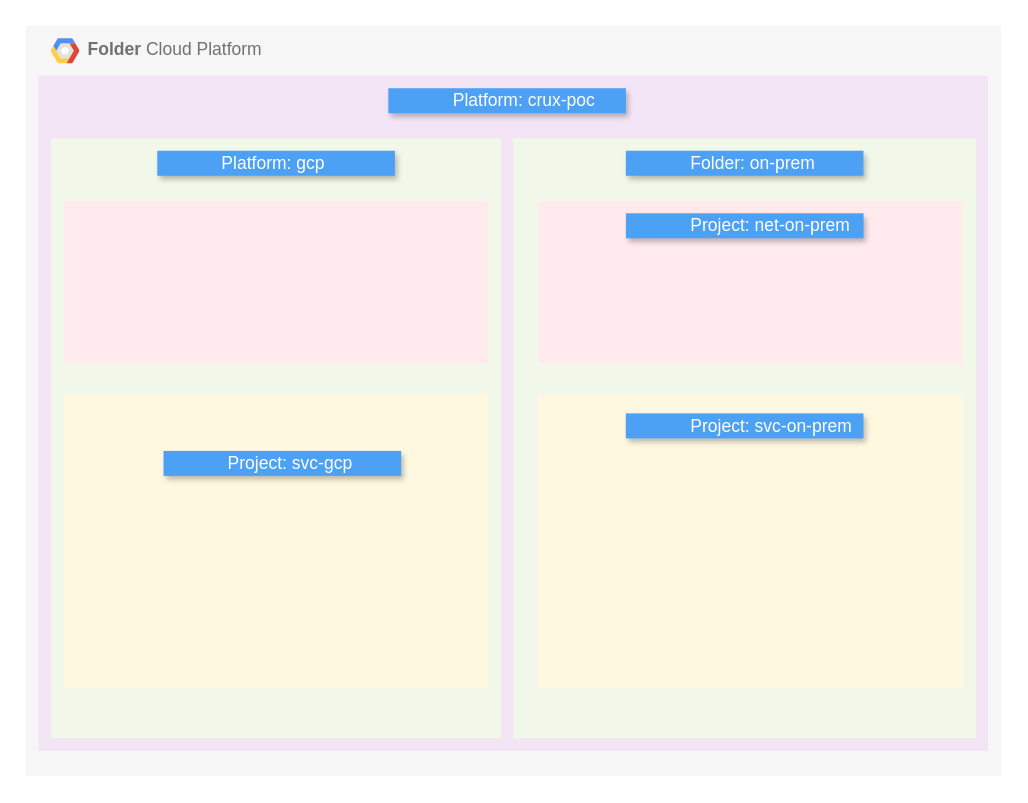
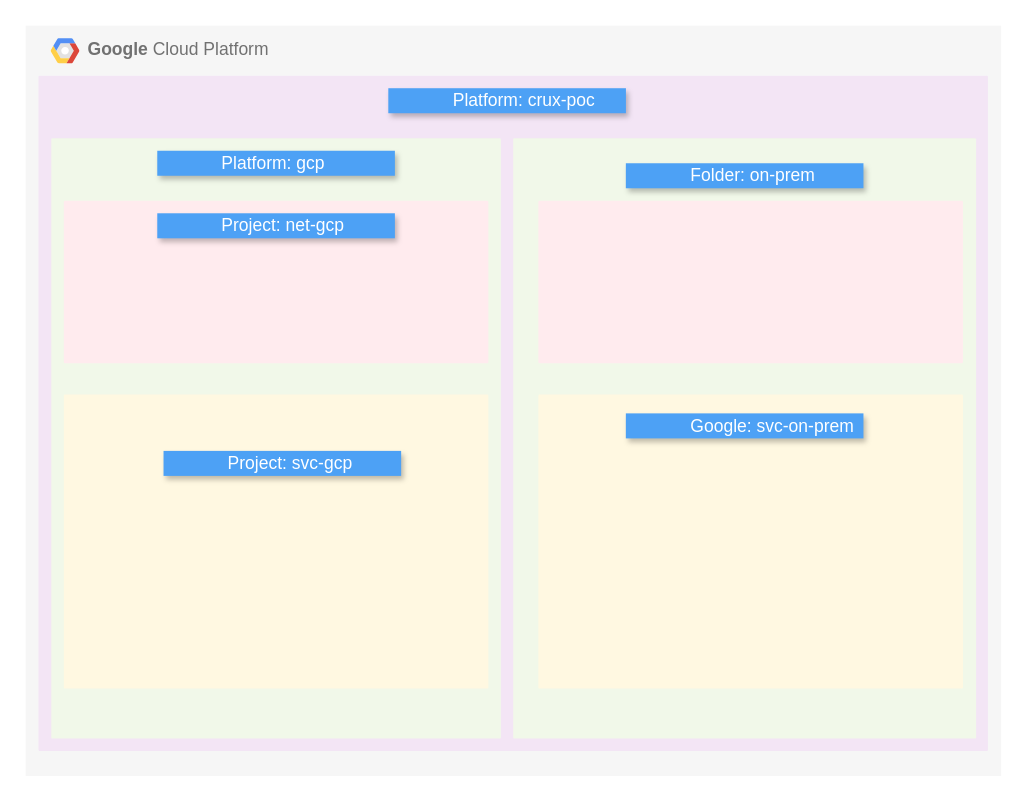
node "Folder Cloud Platform": label "Folder Cloud Platform" -> "Google Cloud Platform"
node "Folder: on-prem": moved (744, 163) -> (744, 176)
node "Project: net-gcp": added
node "Project: net-on-prem": removed
node "Project: svc-on-prem": label "Project: svc-on-prem" -> "Google: svc-on-prem"
